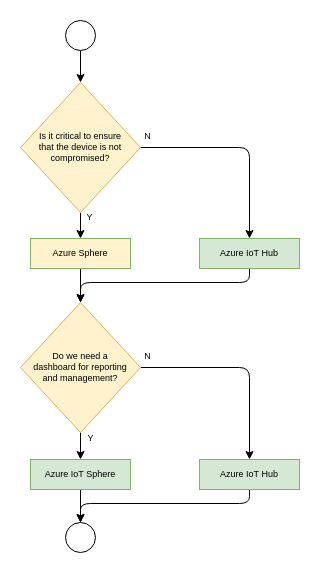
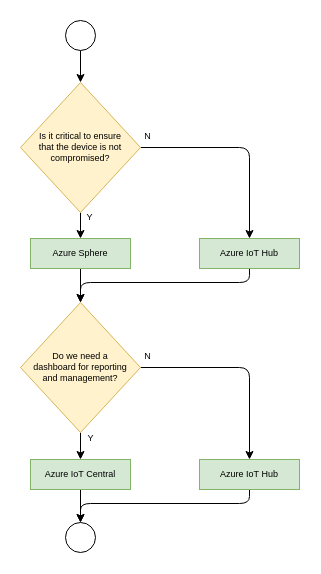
node "Azure Sphere": fillcolor #fff2cc -> #d5e8d4
node "Azure IoT Sphere": label "Azure IoT Sphere" -> "Azure IoT Central"
